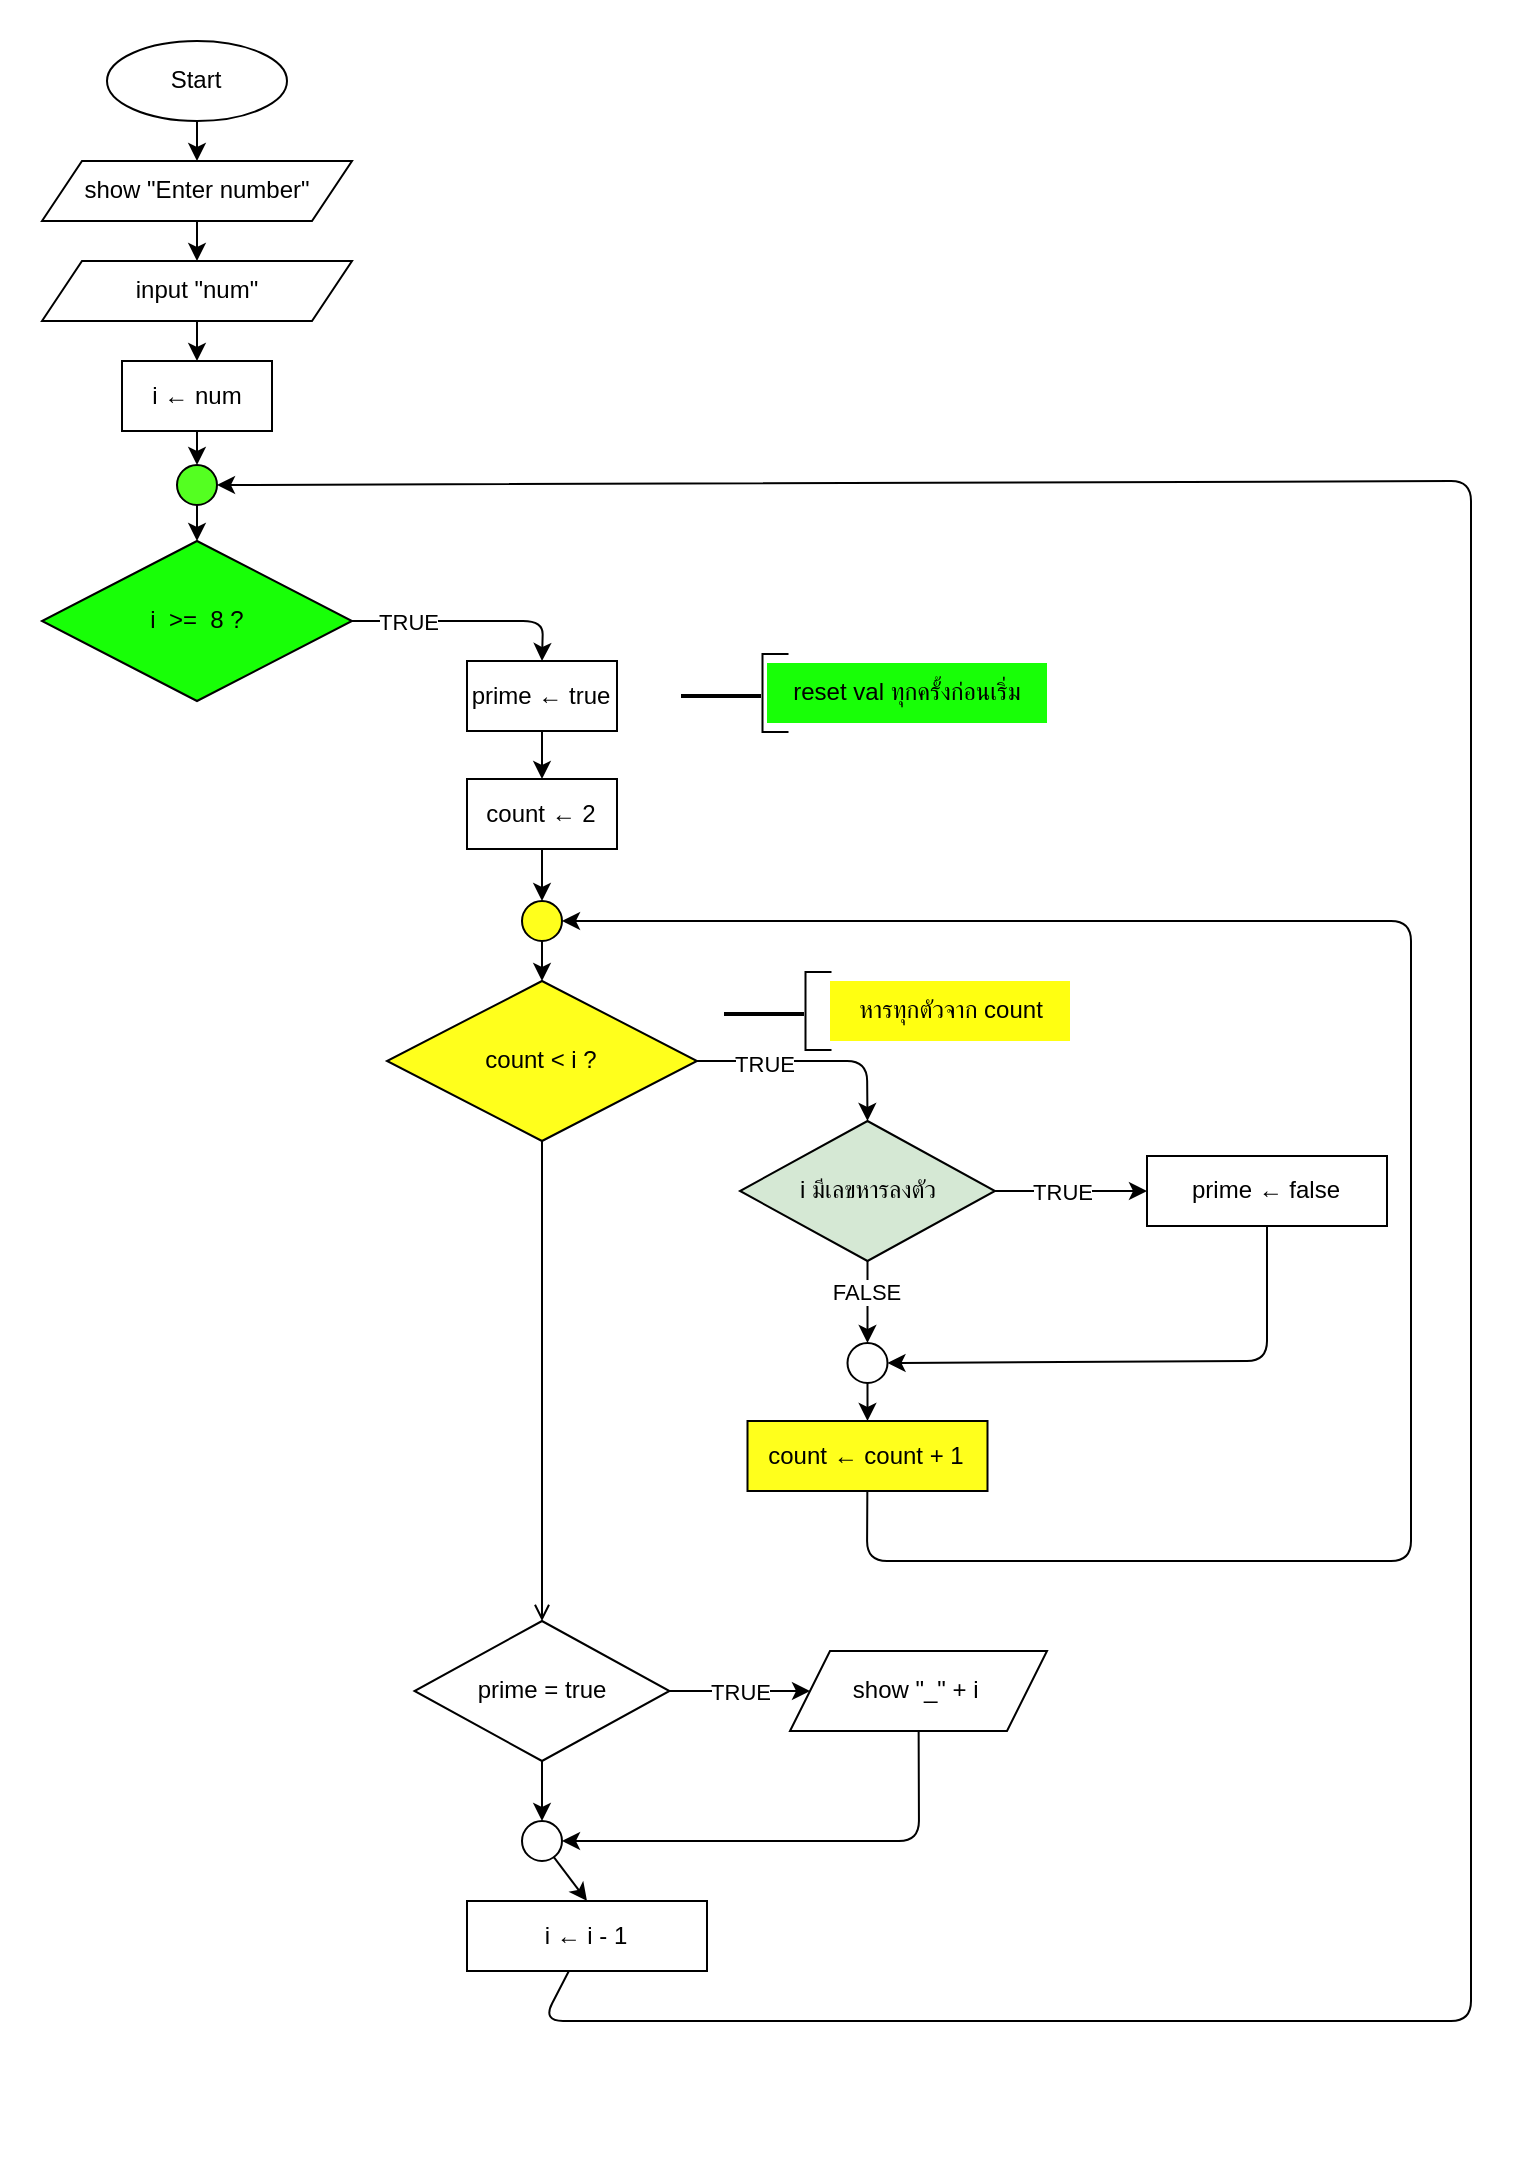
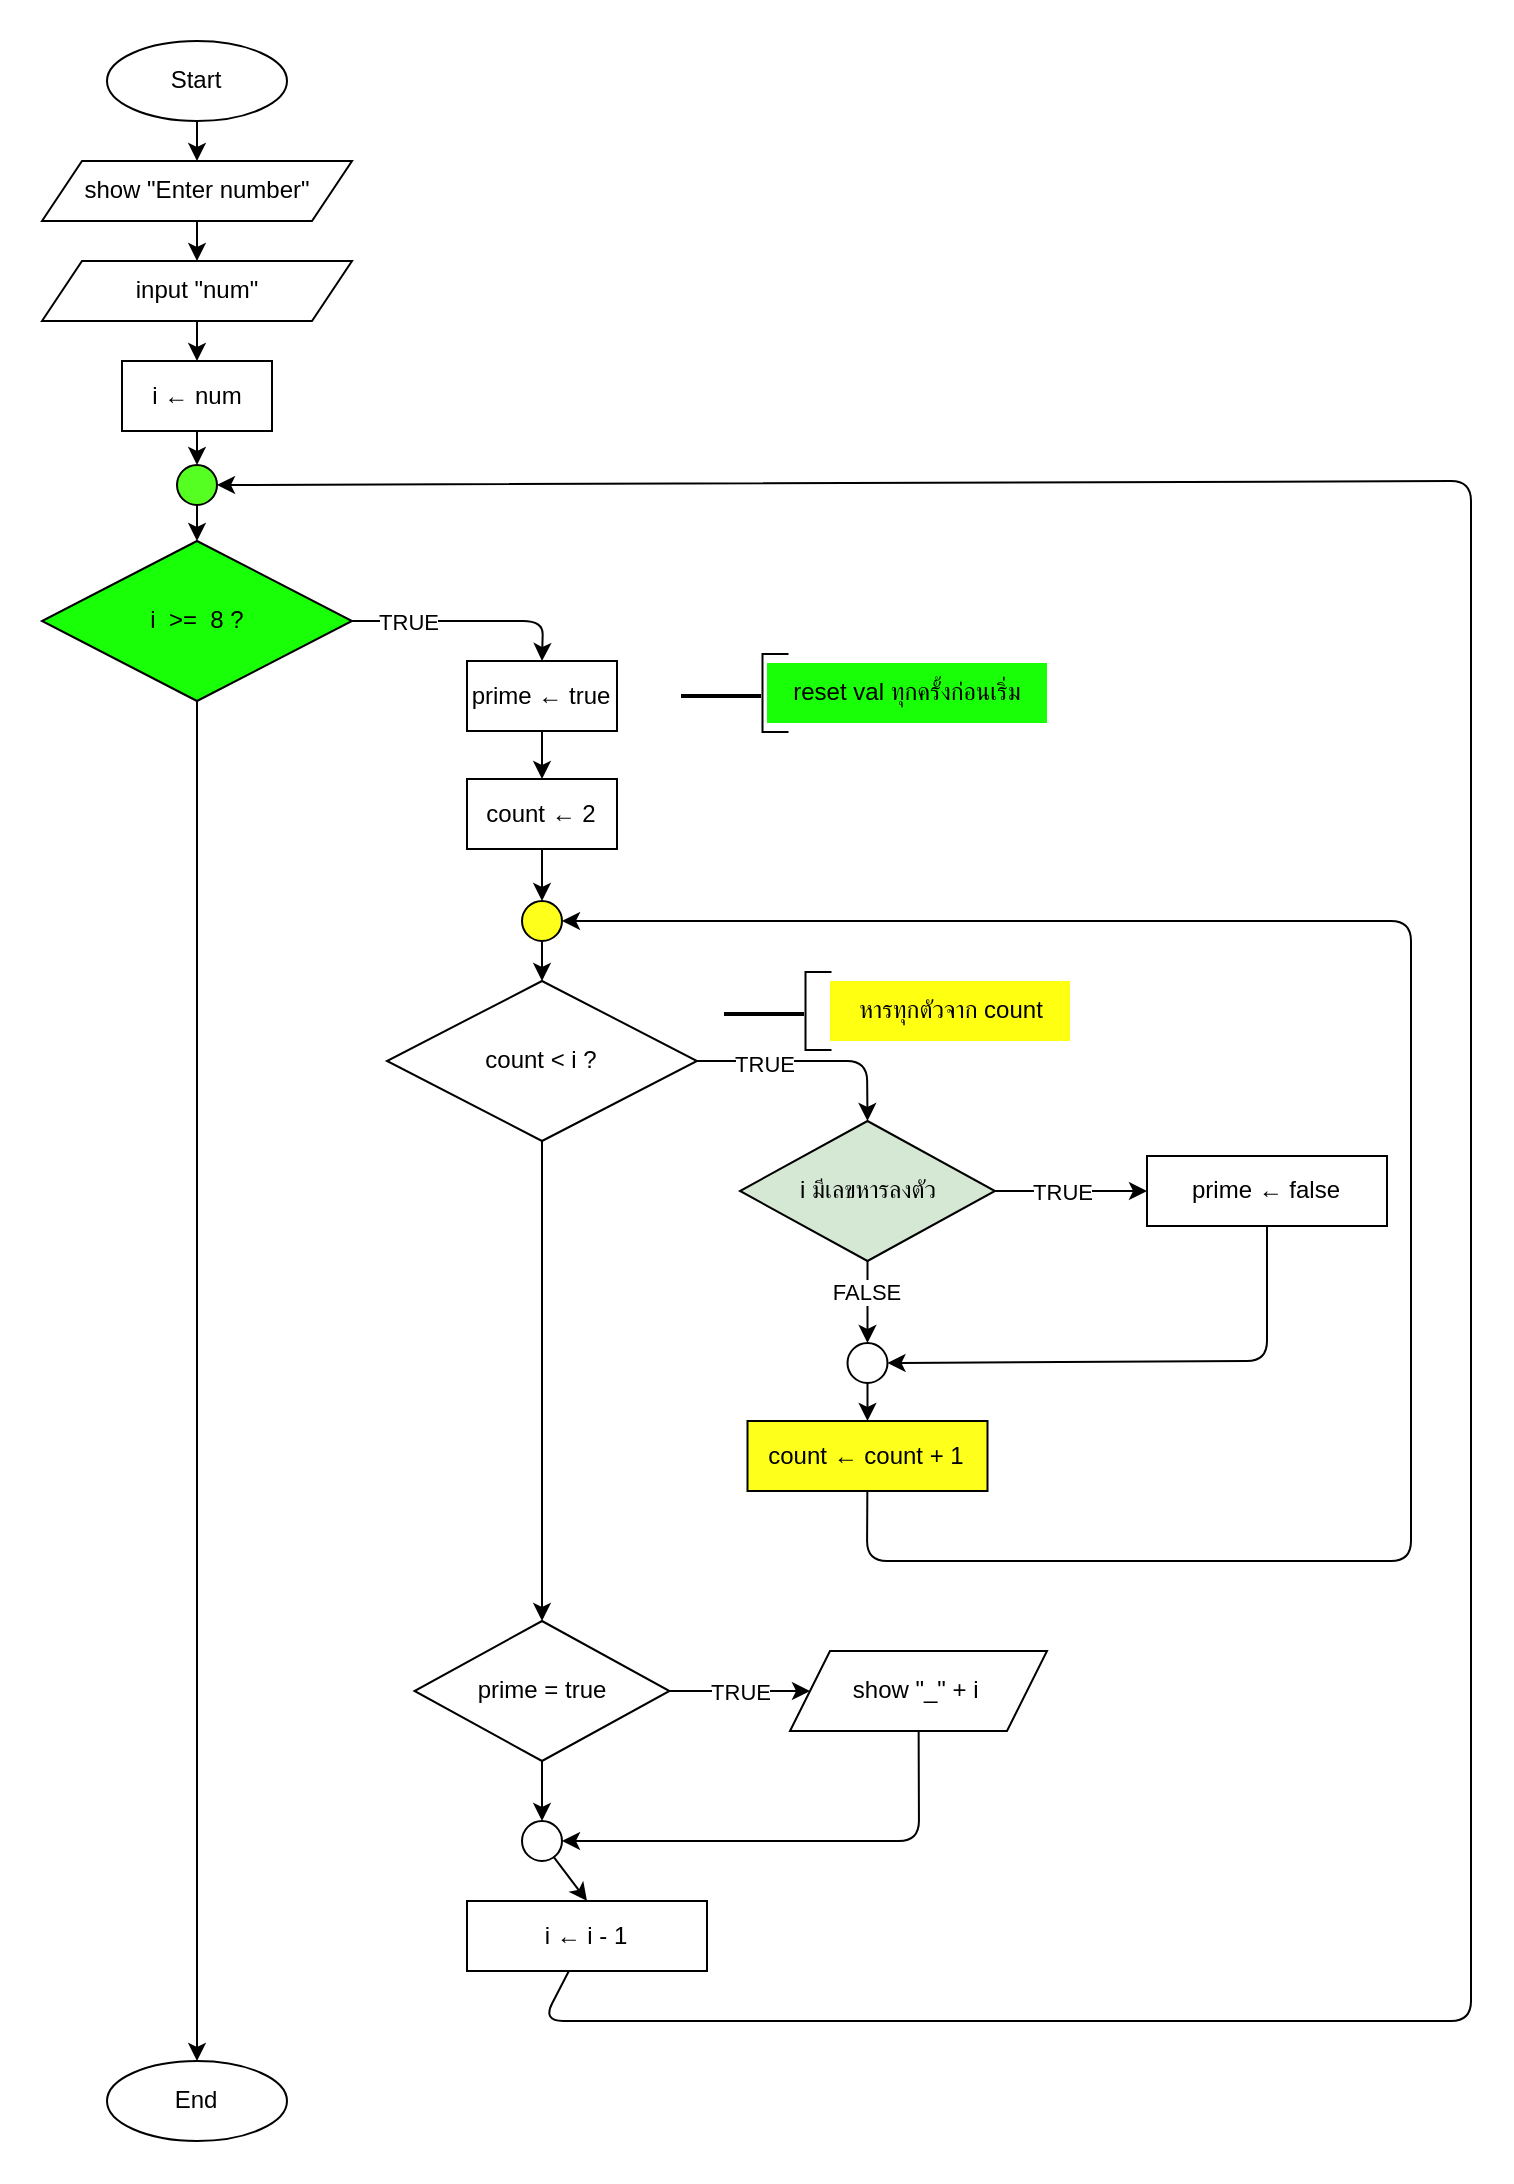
node "count < i ?": fillcolor #ffff1c -> #ffffff
edge "i >= 8 ?" -> "End": added
edge "count < i ?" -> "prime = true": arrowhead open -> classic
node "End": added
